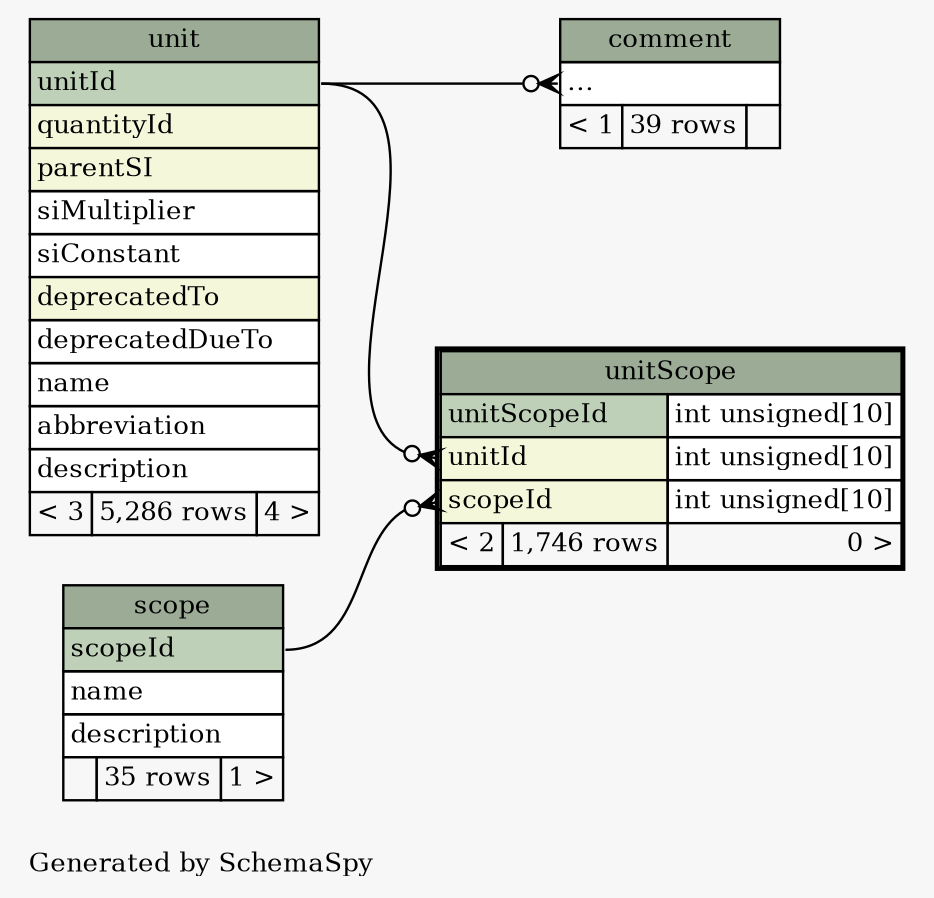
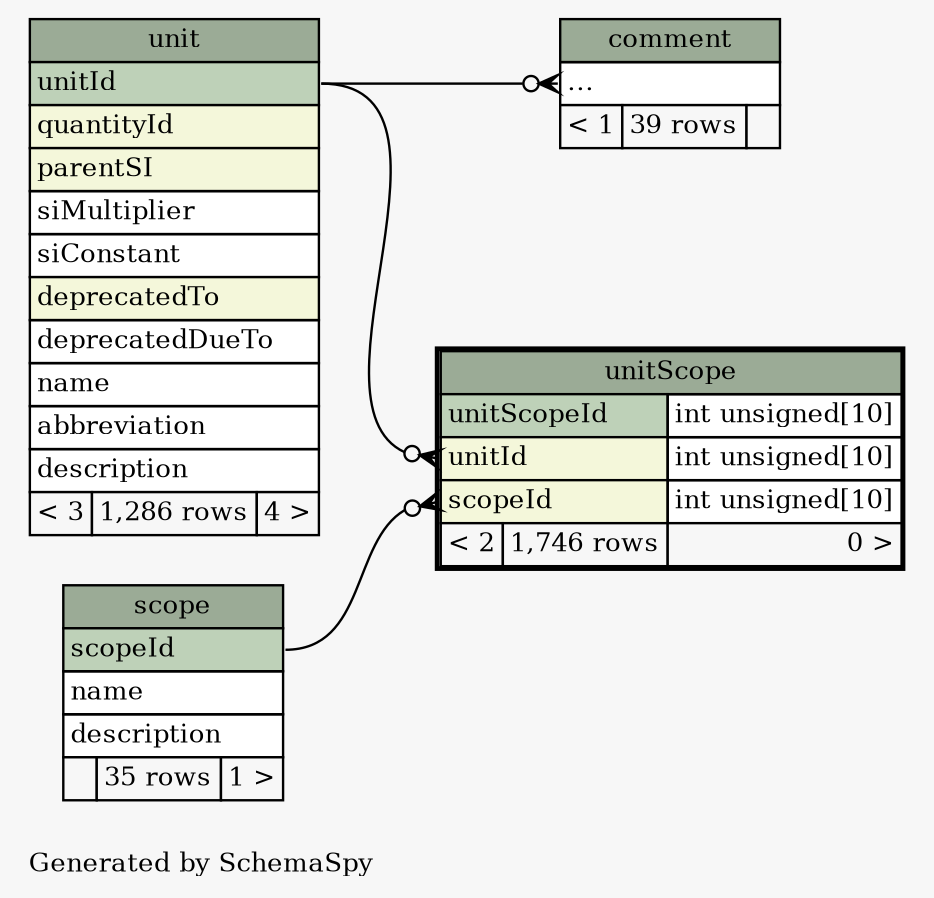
node "unit": text "5,286 rows" -> "1,286 rows"
